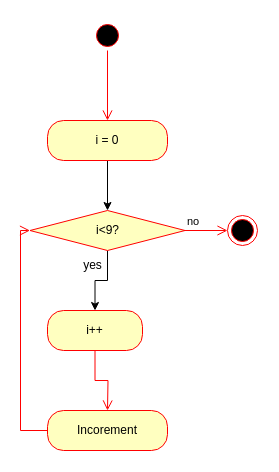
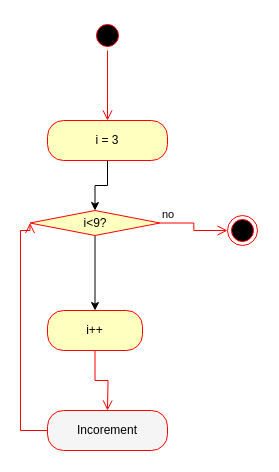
node "i = 0": label "i = 0" -> "i = 3"
node "i<9?": size 155x40 -> 130x25
node "yes": removed
node "Incorement": fillcolor #ffffc0 -> #f5f5f5
